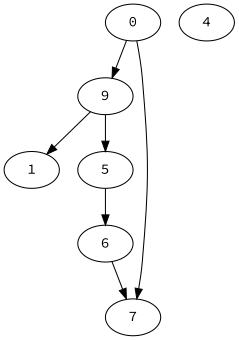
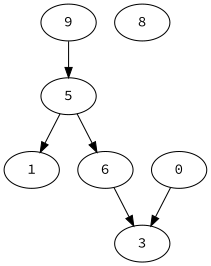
node "4": label "4" -> "8"
edge "0" -> "9": removed
edge "9" -> "1": now "5" -> "1"
node "7": label "7" -> "3"
